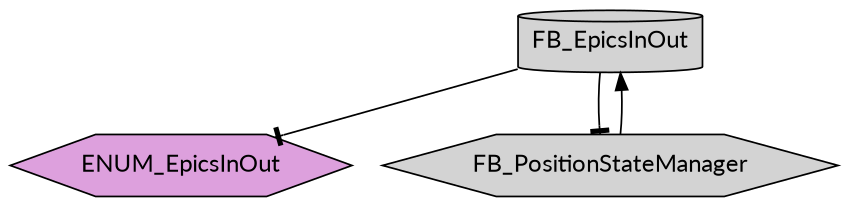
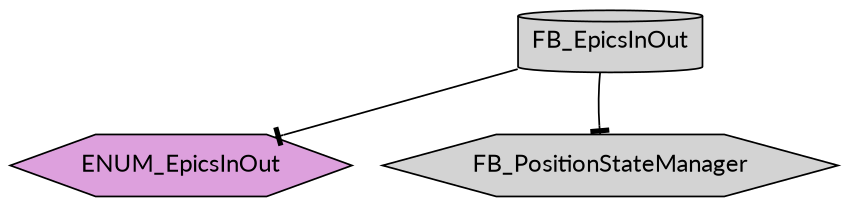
edge "FB_PositionStateManager" -> "FB_EpicsInOut": removed
